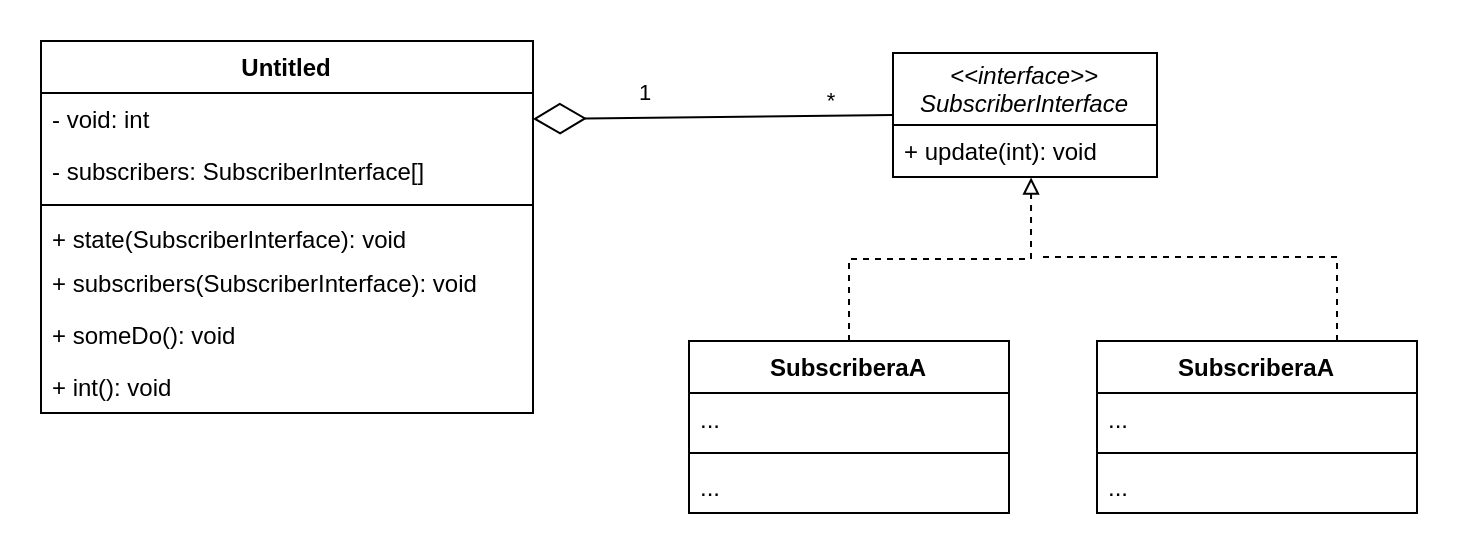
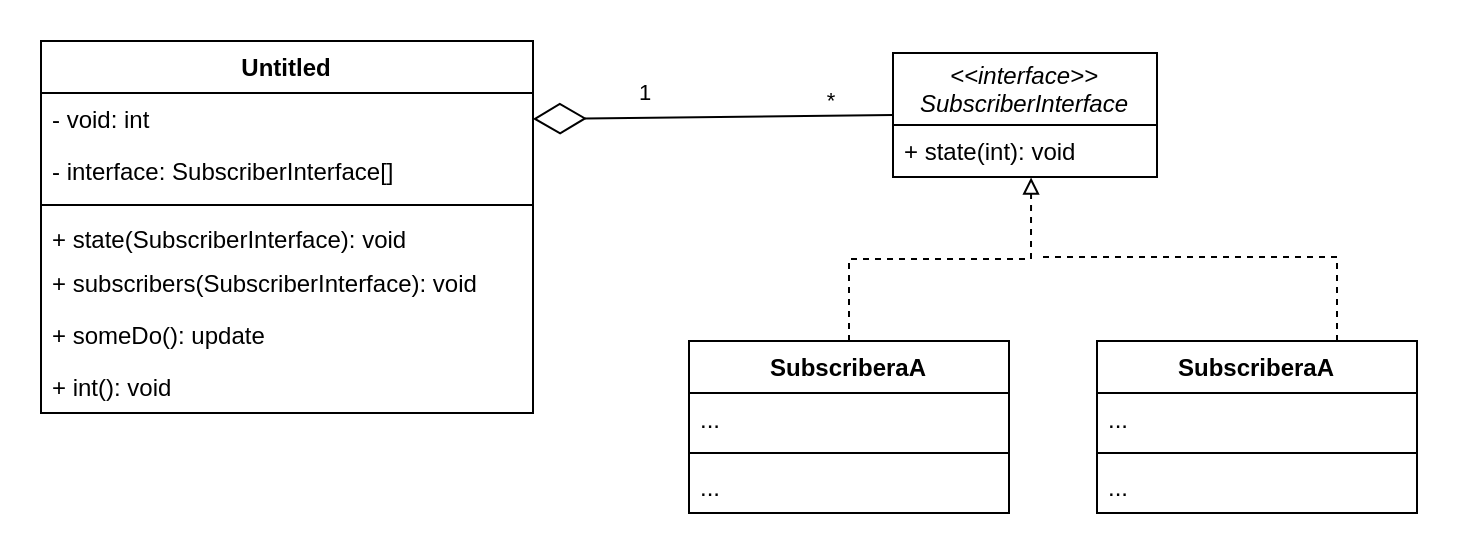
node "+ update(int): void": label "+ update(int): void" -> "+ state(int): void"
node "- subscribers: SubscriberInterface[]": label "- subscribers: SubscriberInterface[]" -> "- interface: SubscriberInterface[]"
node "+ someDo(): void": label "+ someDo(): void" -> "+ someDo(): update"
